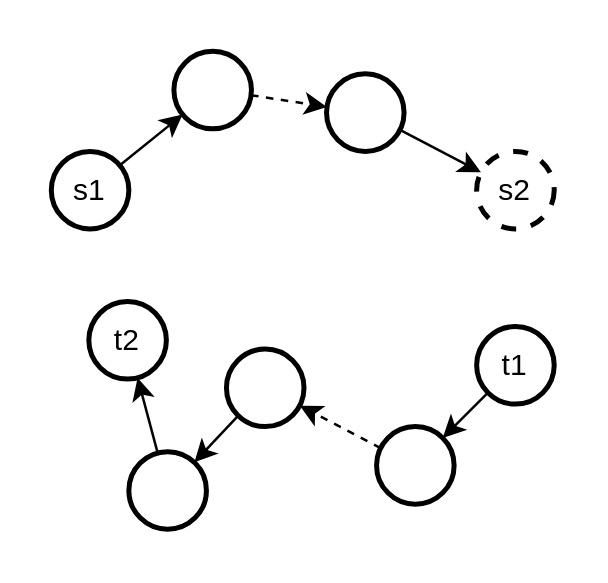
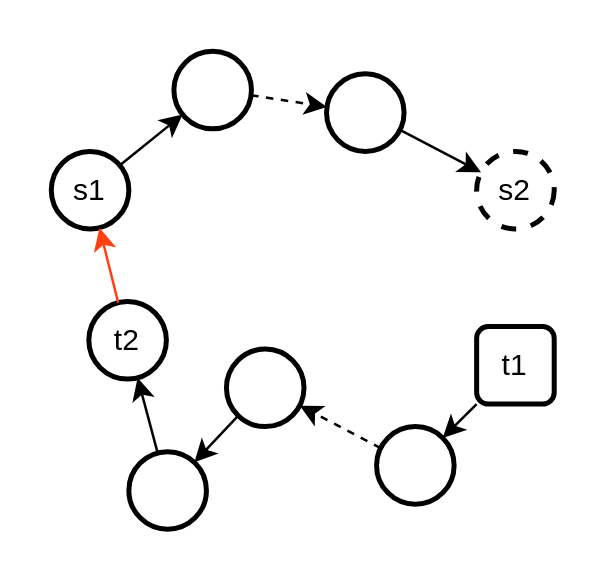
edge "t2" -> "s1": added
node "t1": shape ellipse -> rounded rectangle
